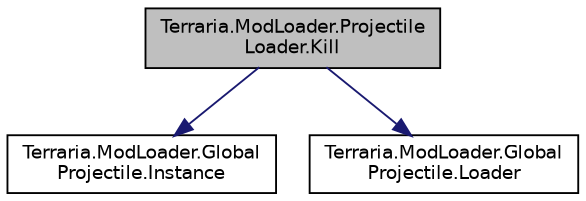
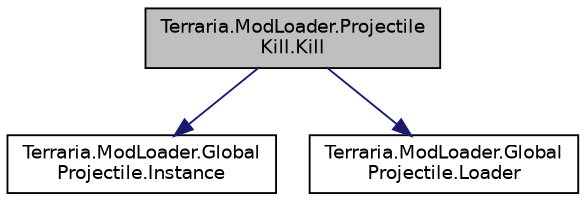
node "Terraria.ModLoader.Projectile Loader.Kill": label "Terraria.ModLoader.Projectile Loader.Kill" -> "Terraria.ModLoader.Projectile Kill.Kill"
